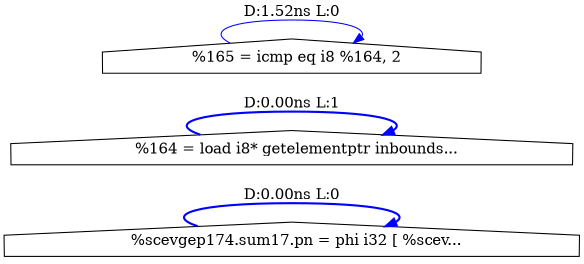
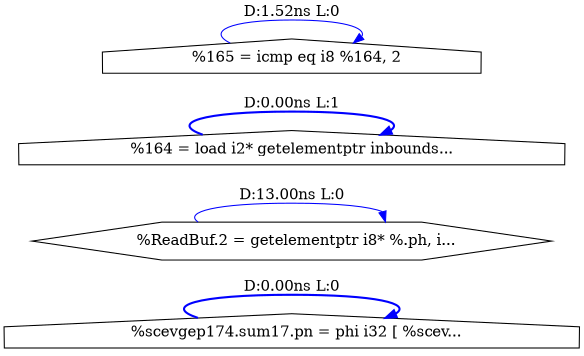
node "%164 = load i8* getelementptr inbounds...": label "%164 = load i8* getelementptr inbounds..." -> "%164 = load i2* getelementptr inbounds..."
node "%ReadBuf.2 = getelementptr i8* %.ph, i...": added
